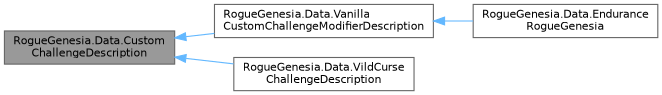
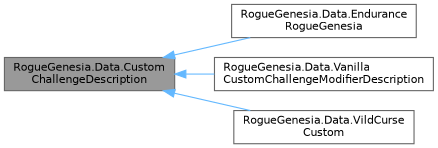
edge "RogueGenesia.Data.Endurance RogueGenesia" -> "RogueGenesia.Data.Vanilla CustomChallengeModifierDescription": now "RogueGenesia.Data.Endurance RogueGenesia" -> "RogueGenesia.Data.Custom ChallengeDescription"
node "RogueGenesia.Data.VildCurse ChallengeDescription": label "RogueGenesia.Data.VildCurse ChallengeDescription" -> "RogueGenesia.Data.VildCurse Custom"
